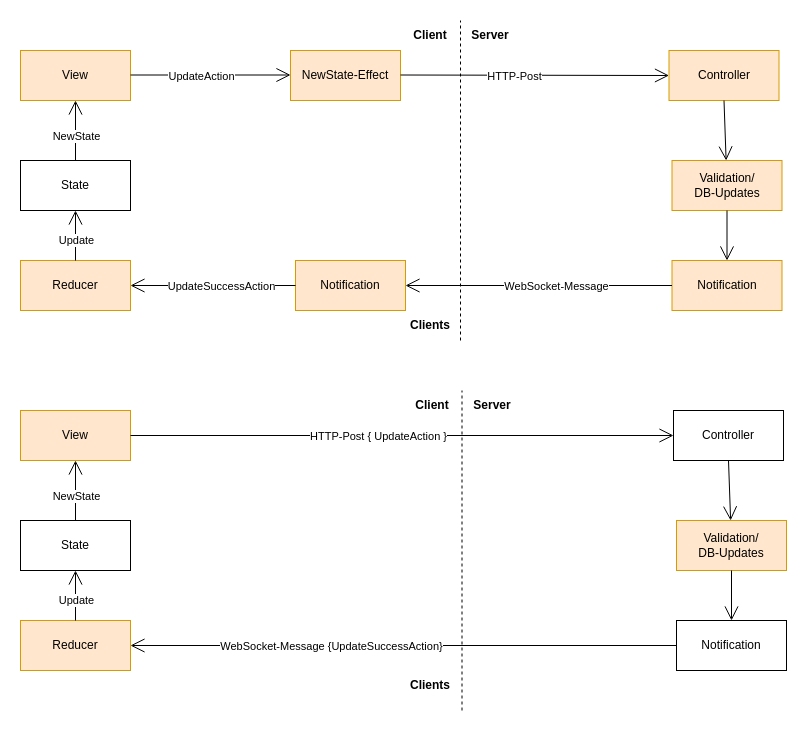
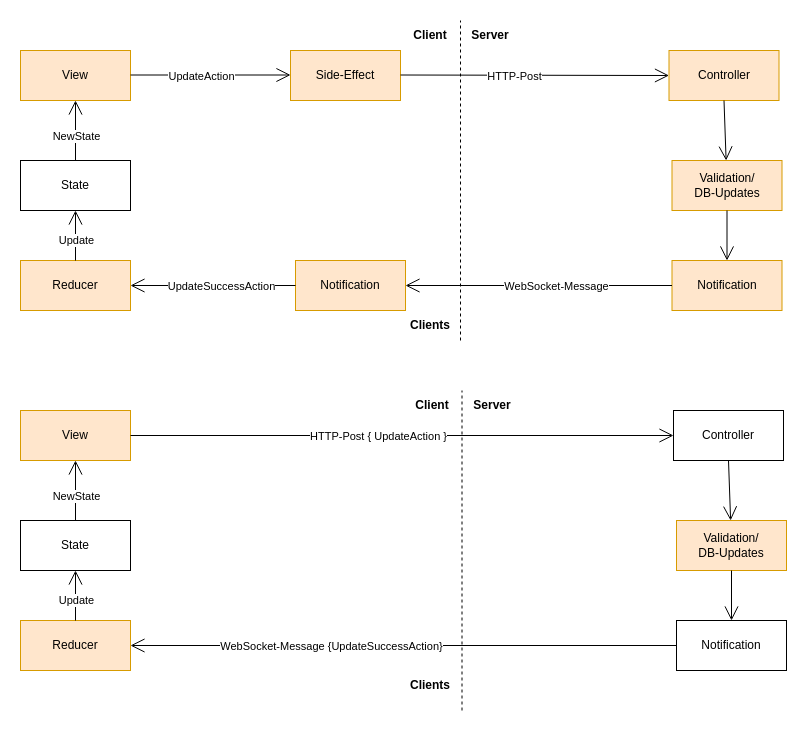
node "NewState-Effect": label "NewState-Effect" -> "Side-Effect"
